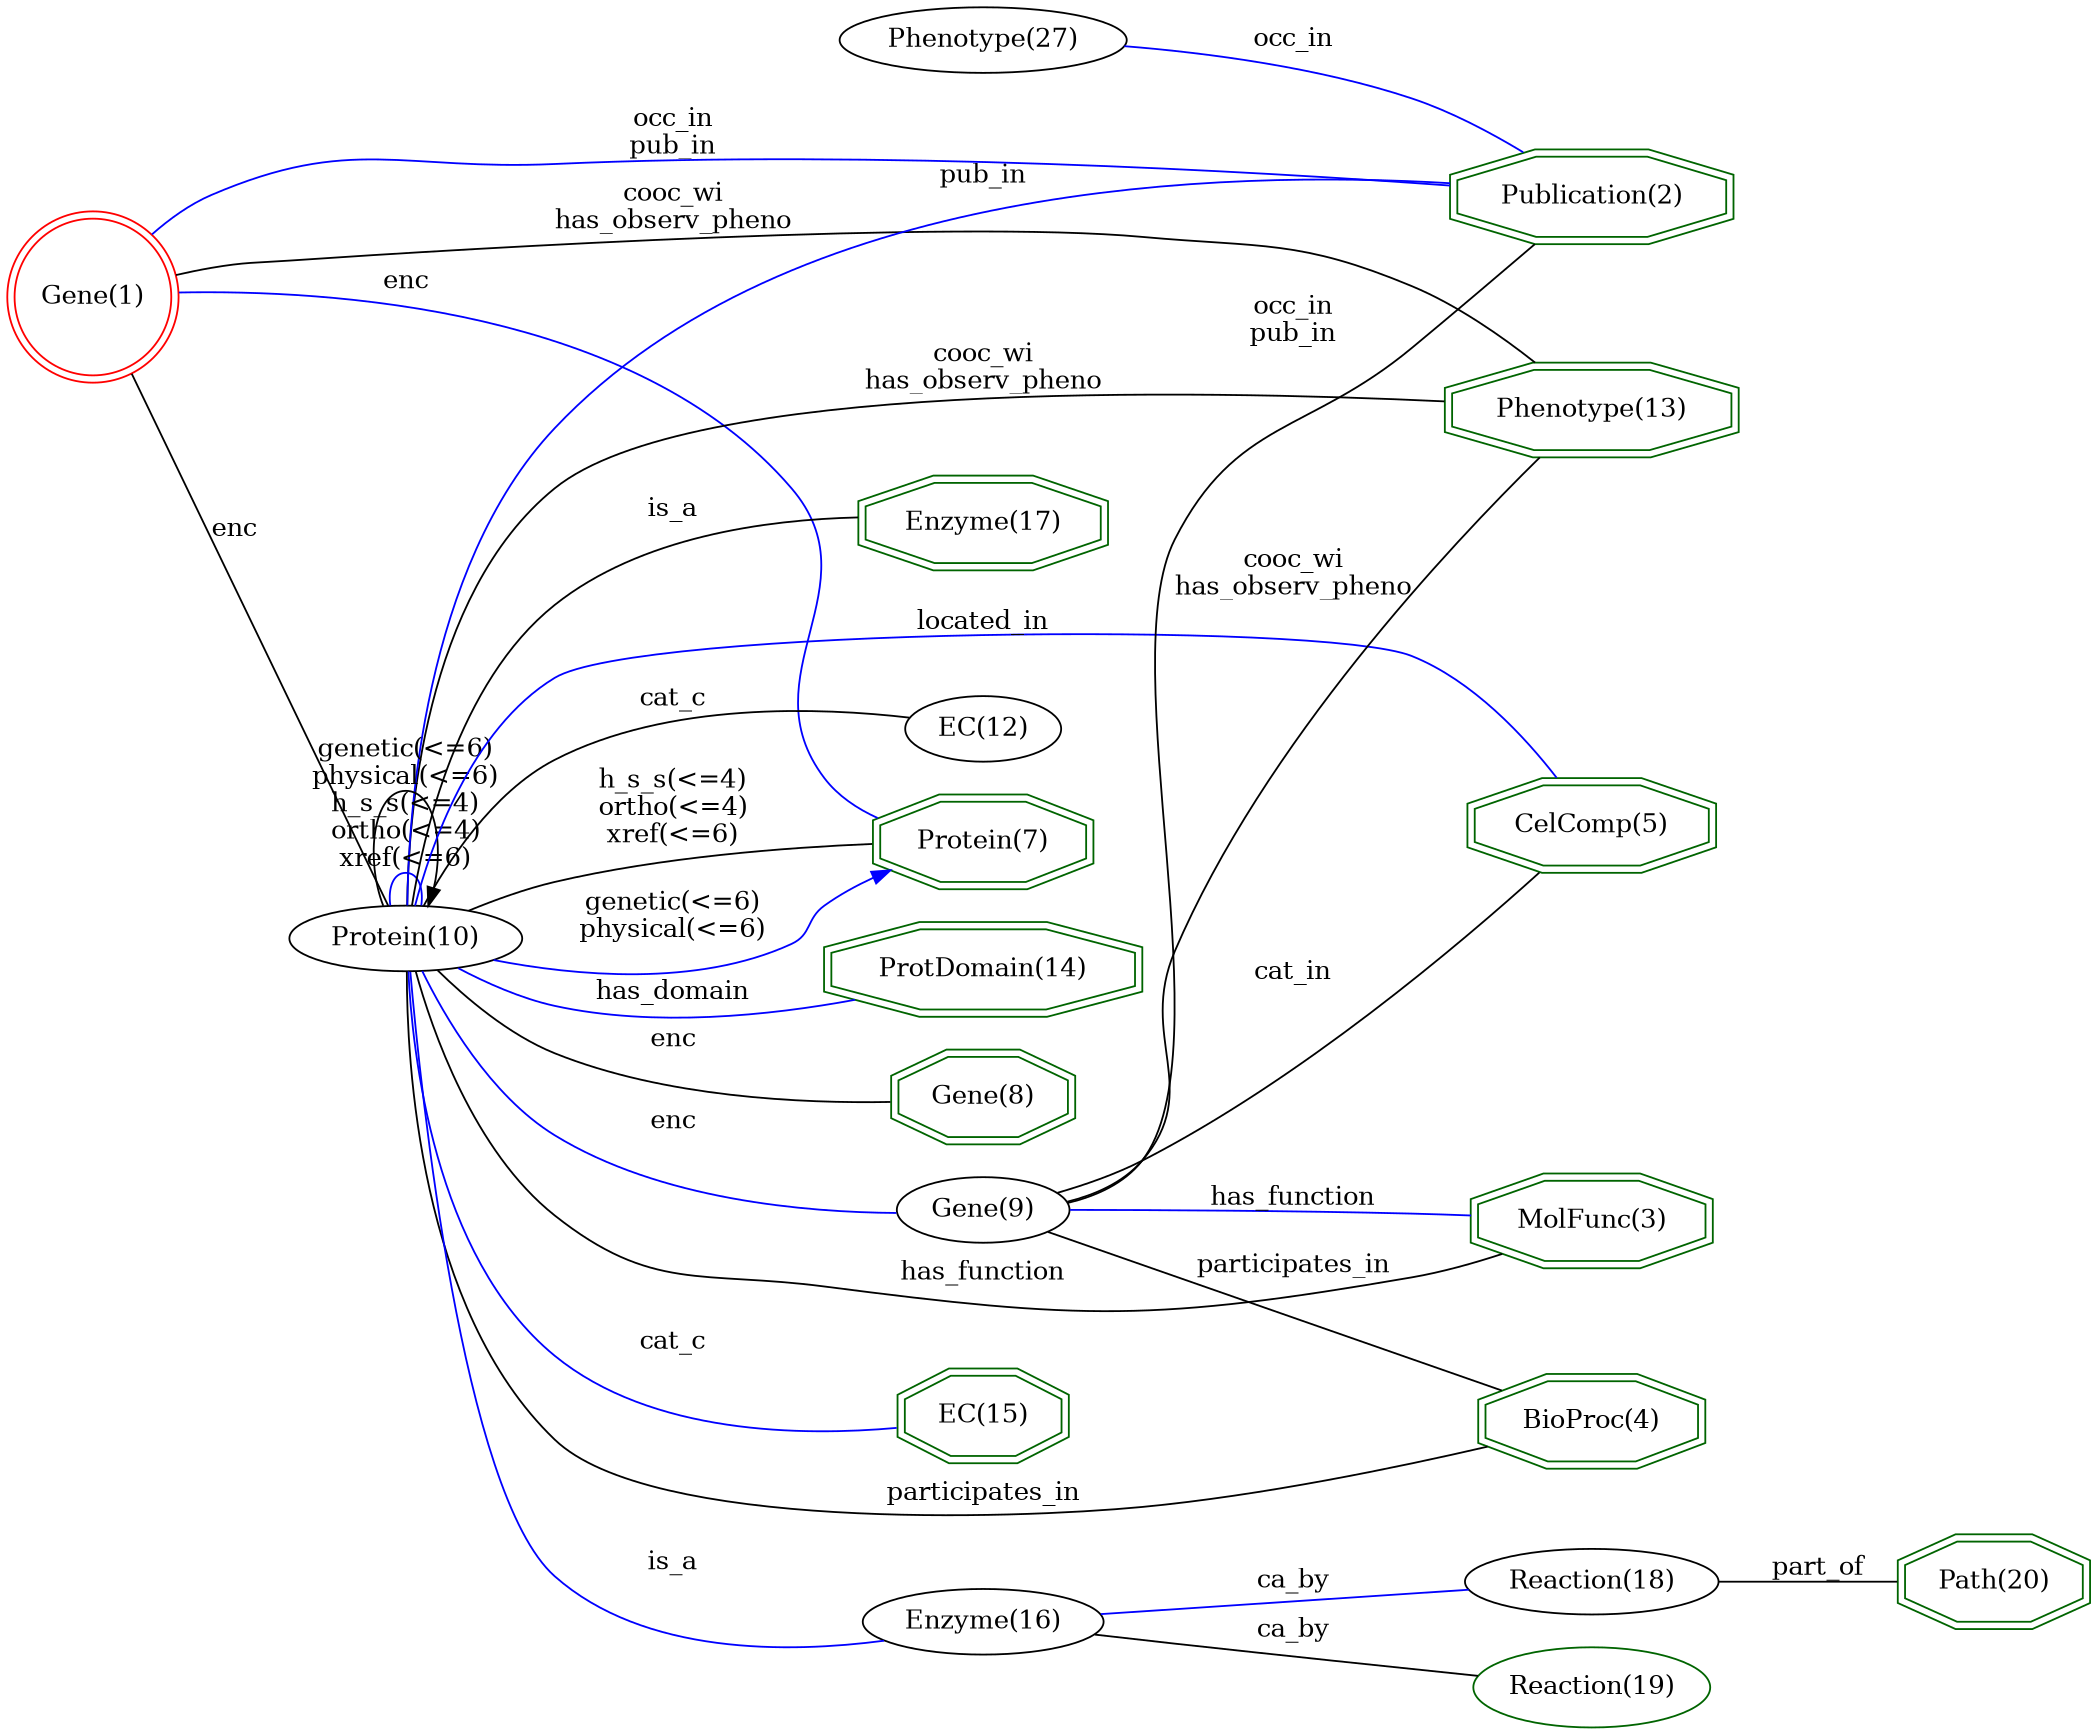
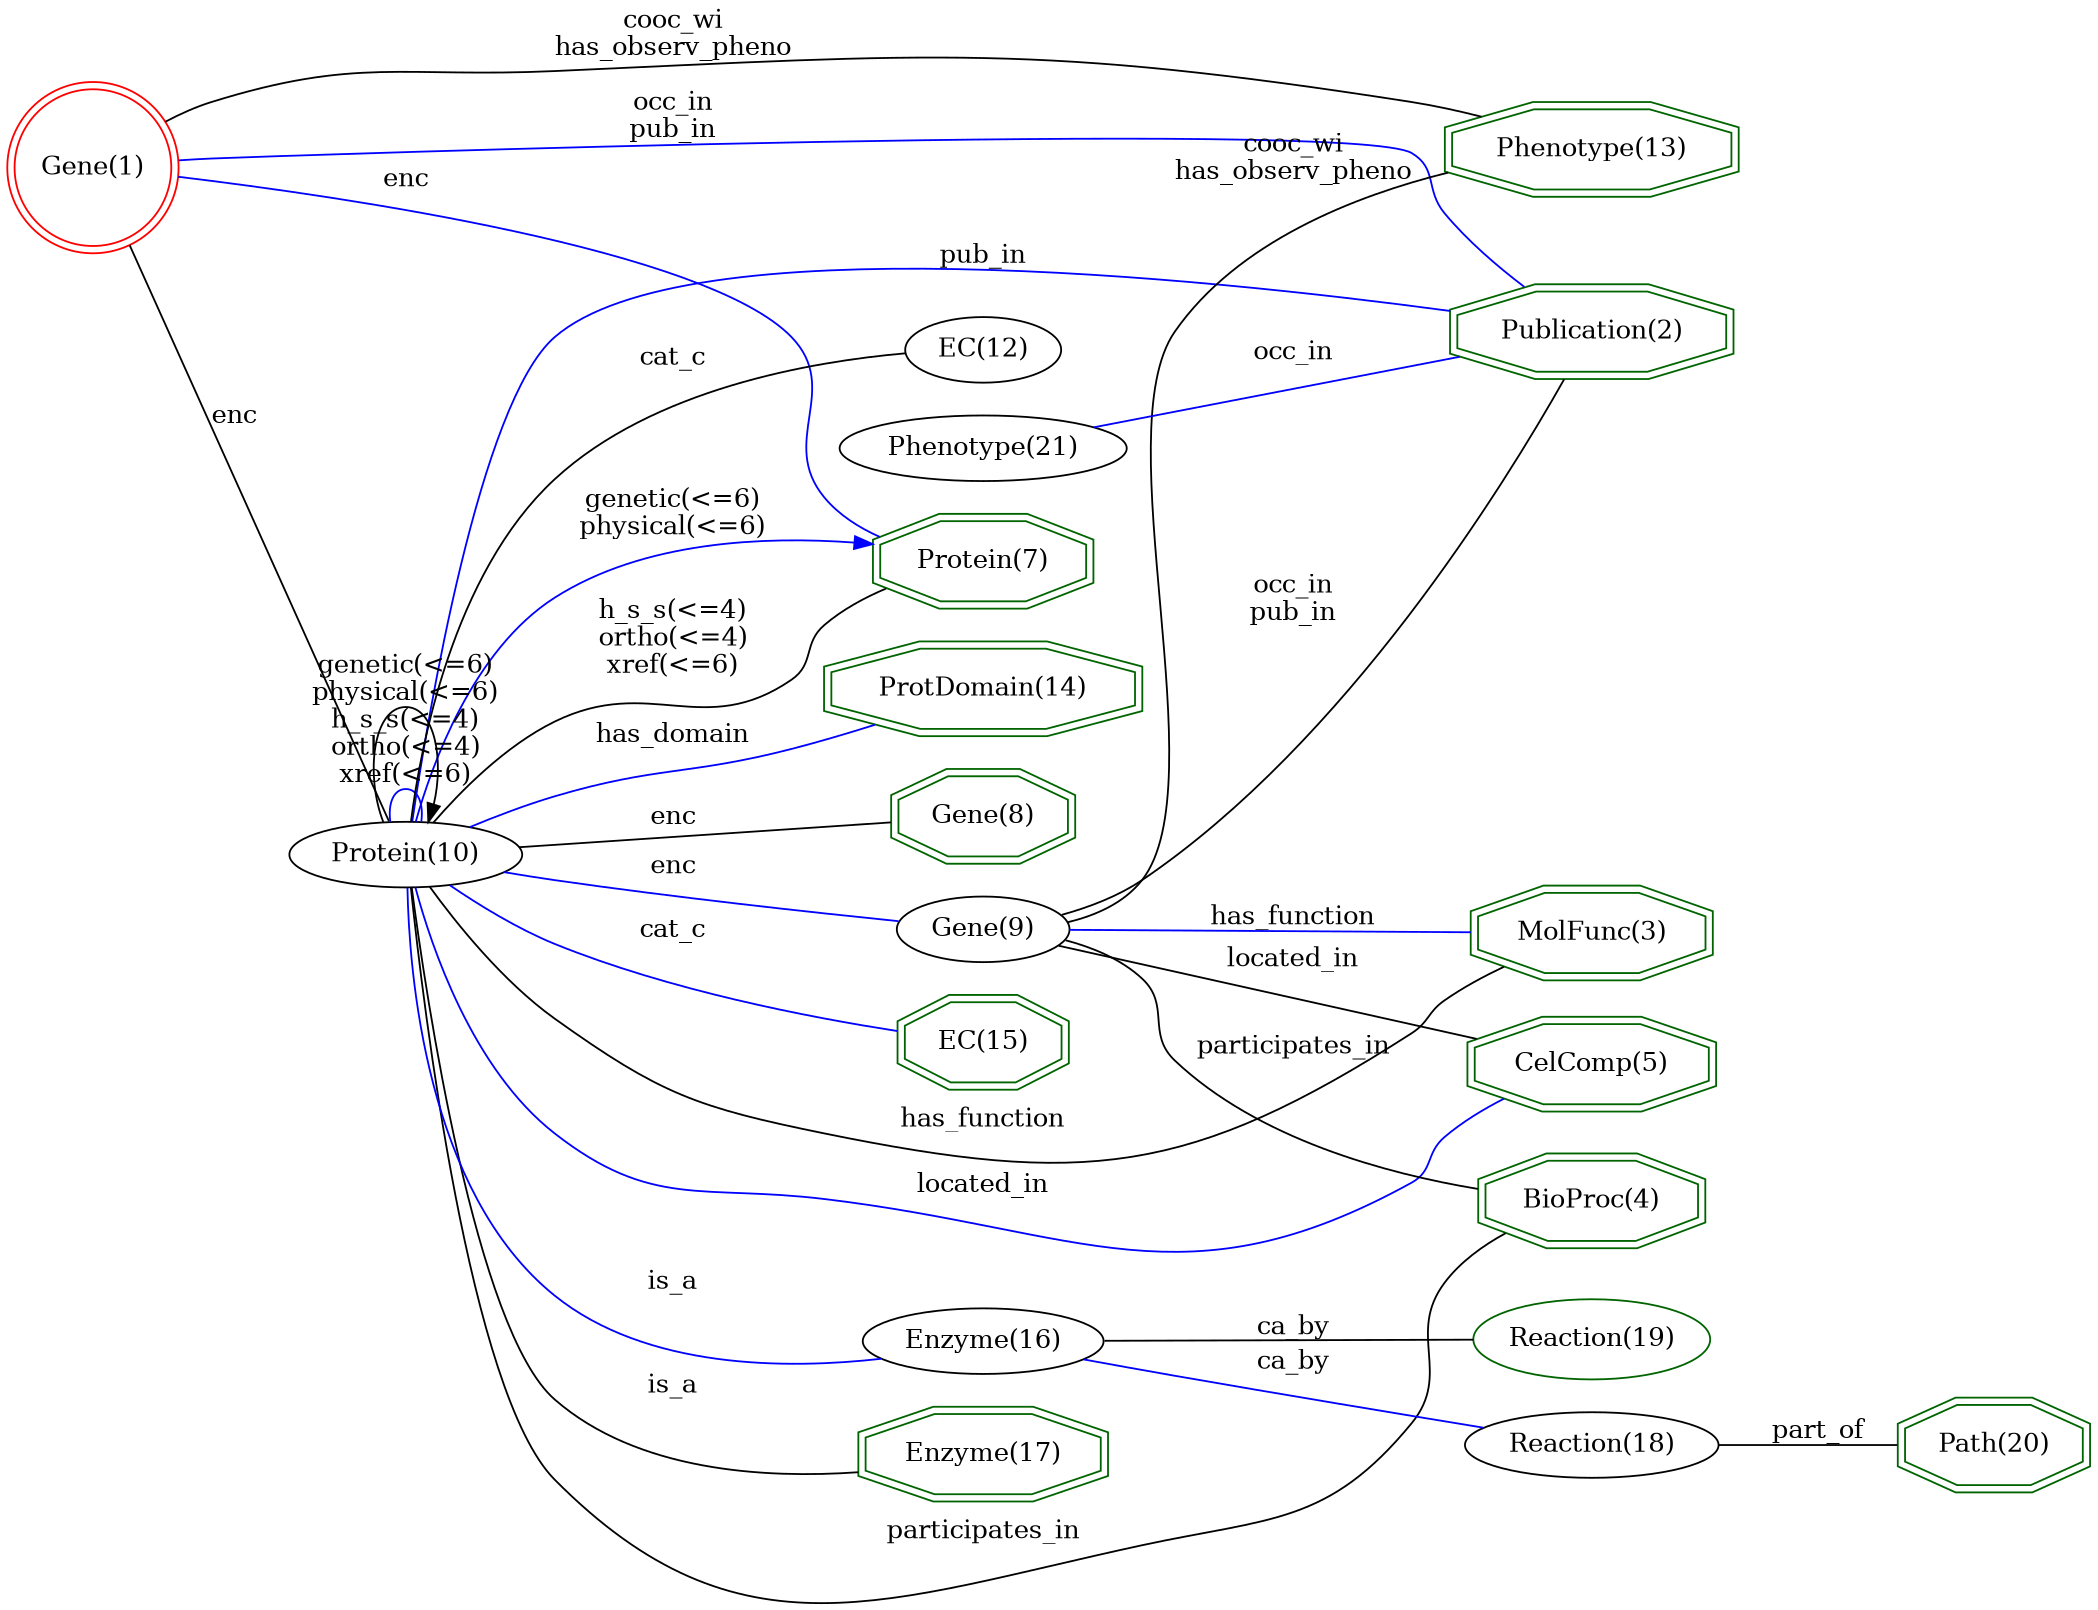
node "Phenotype(27)": label "Phenotype(27)" -> "Phenotype(21)"
edge "Phenotype(13)" -- "Protein(10)": removed, label "cooc_wi has_observ_pheno"
edge "CelComp(5)" -- "Gene(9)": label "cat_in" -> "located_in"
